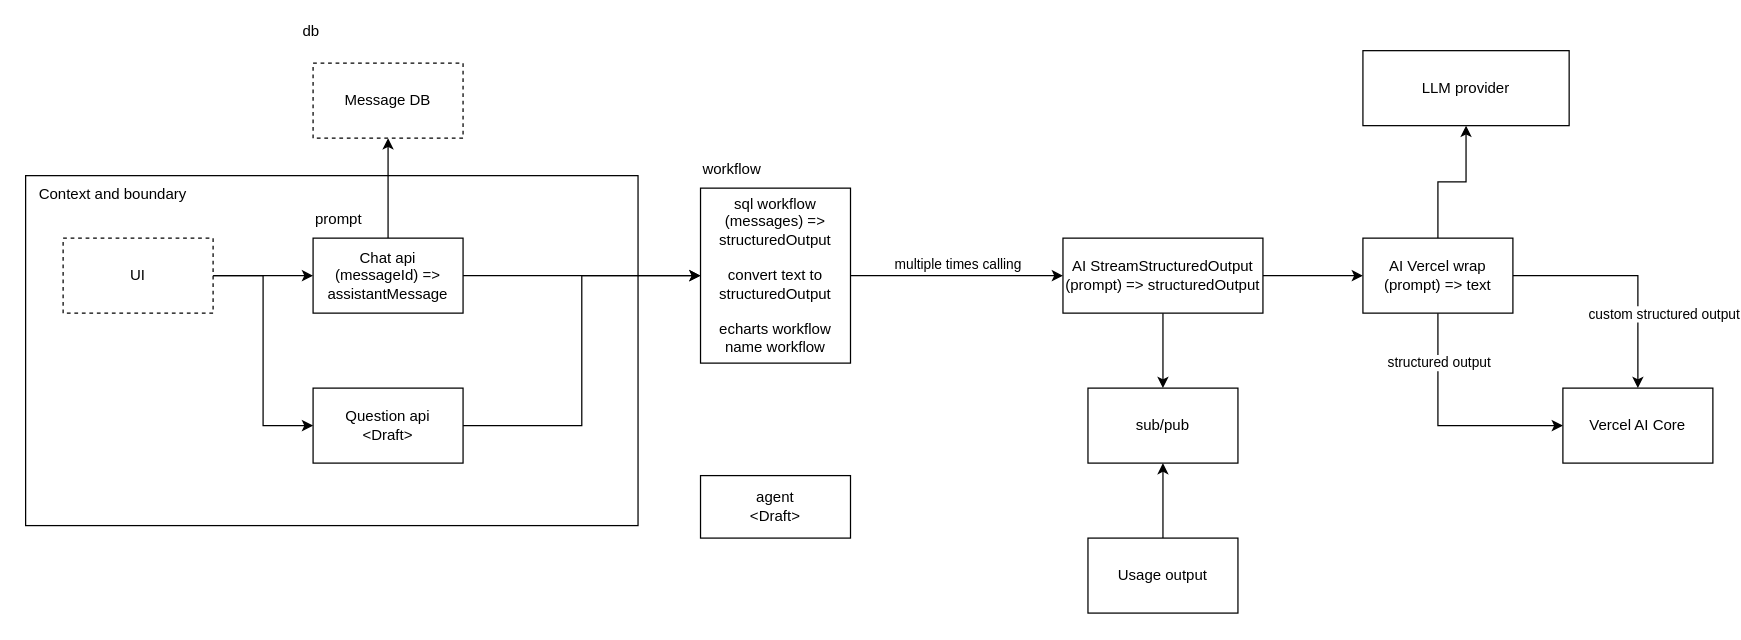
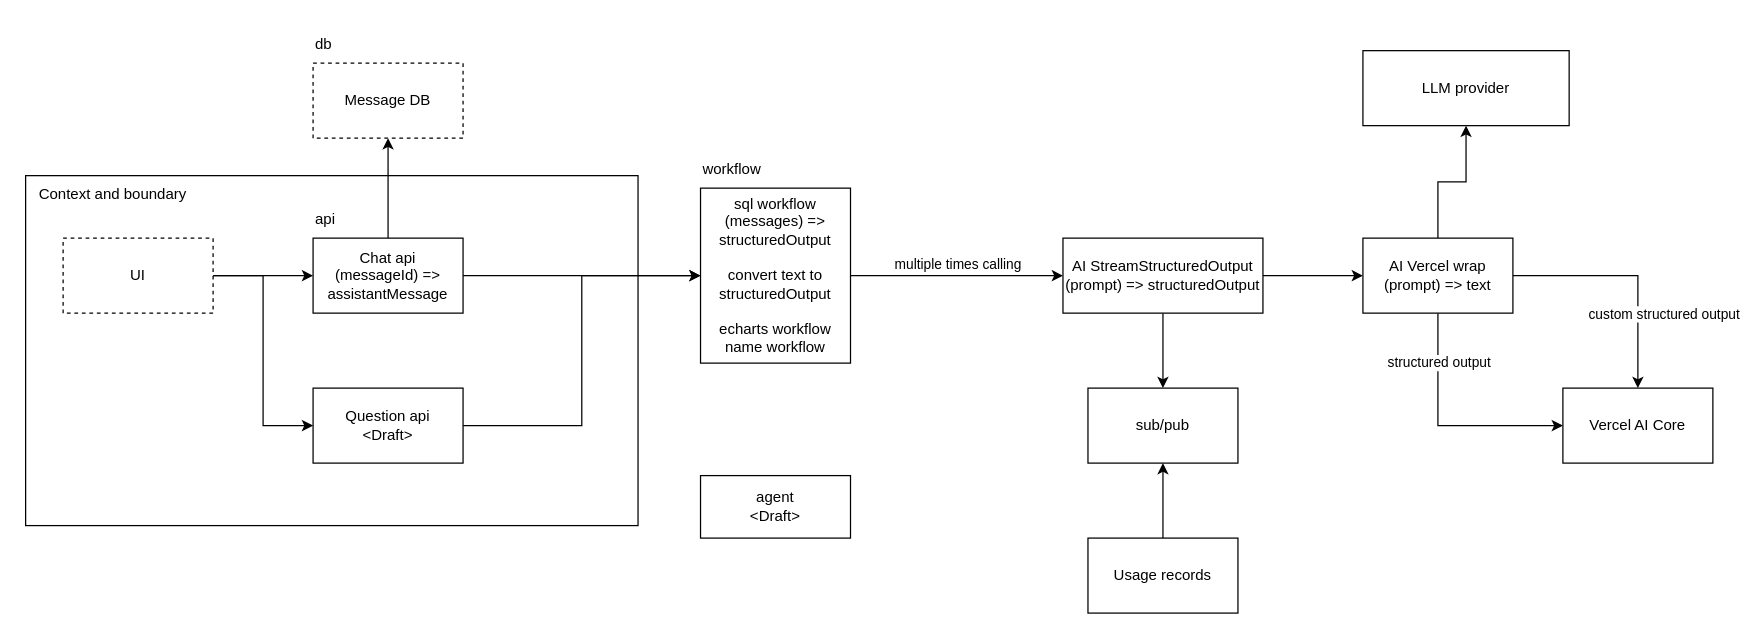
node "db": moved (407, 32) -> (419, 44)
node "prompt": label "prompt" -> "api"
node "Usage output": label "Usage output" -> "Usage records"
